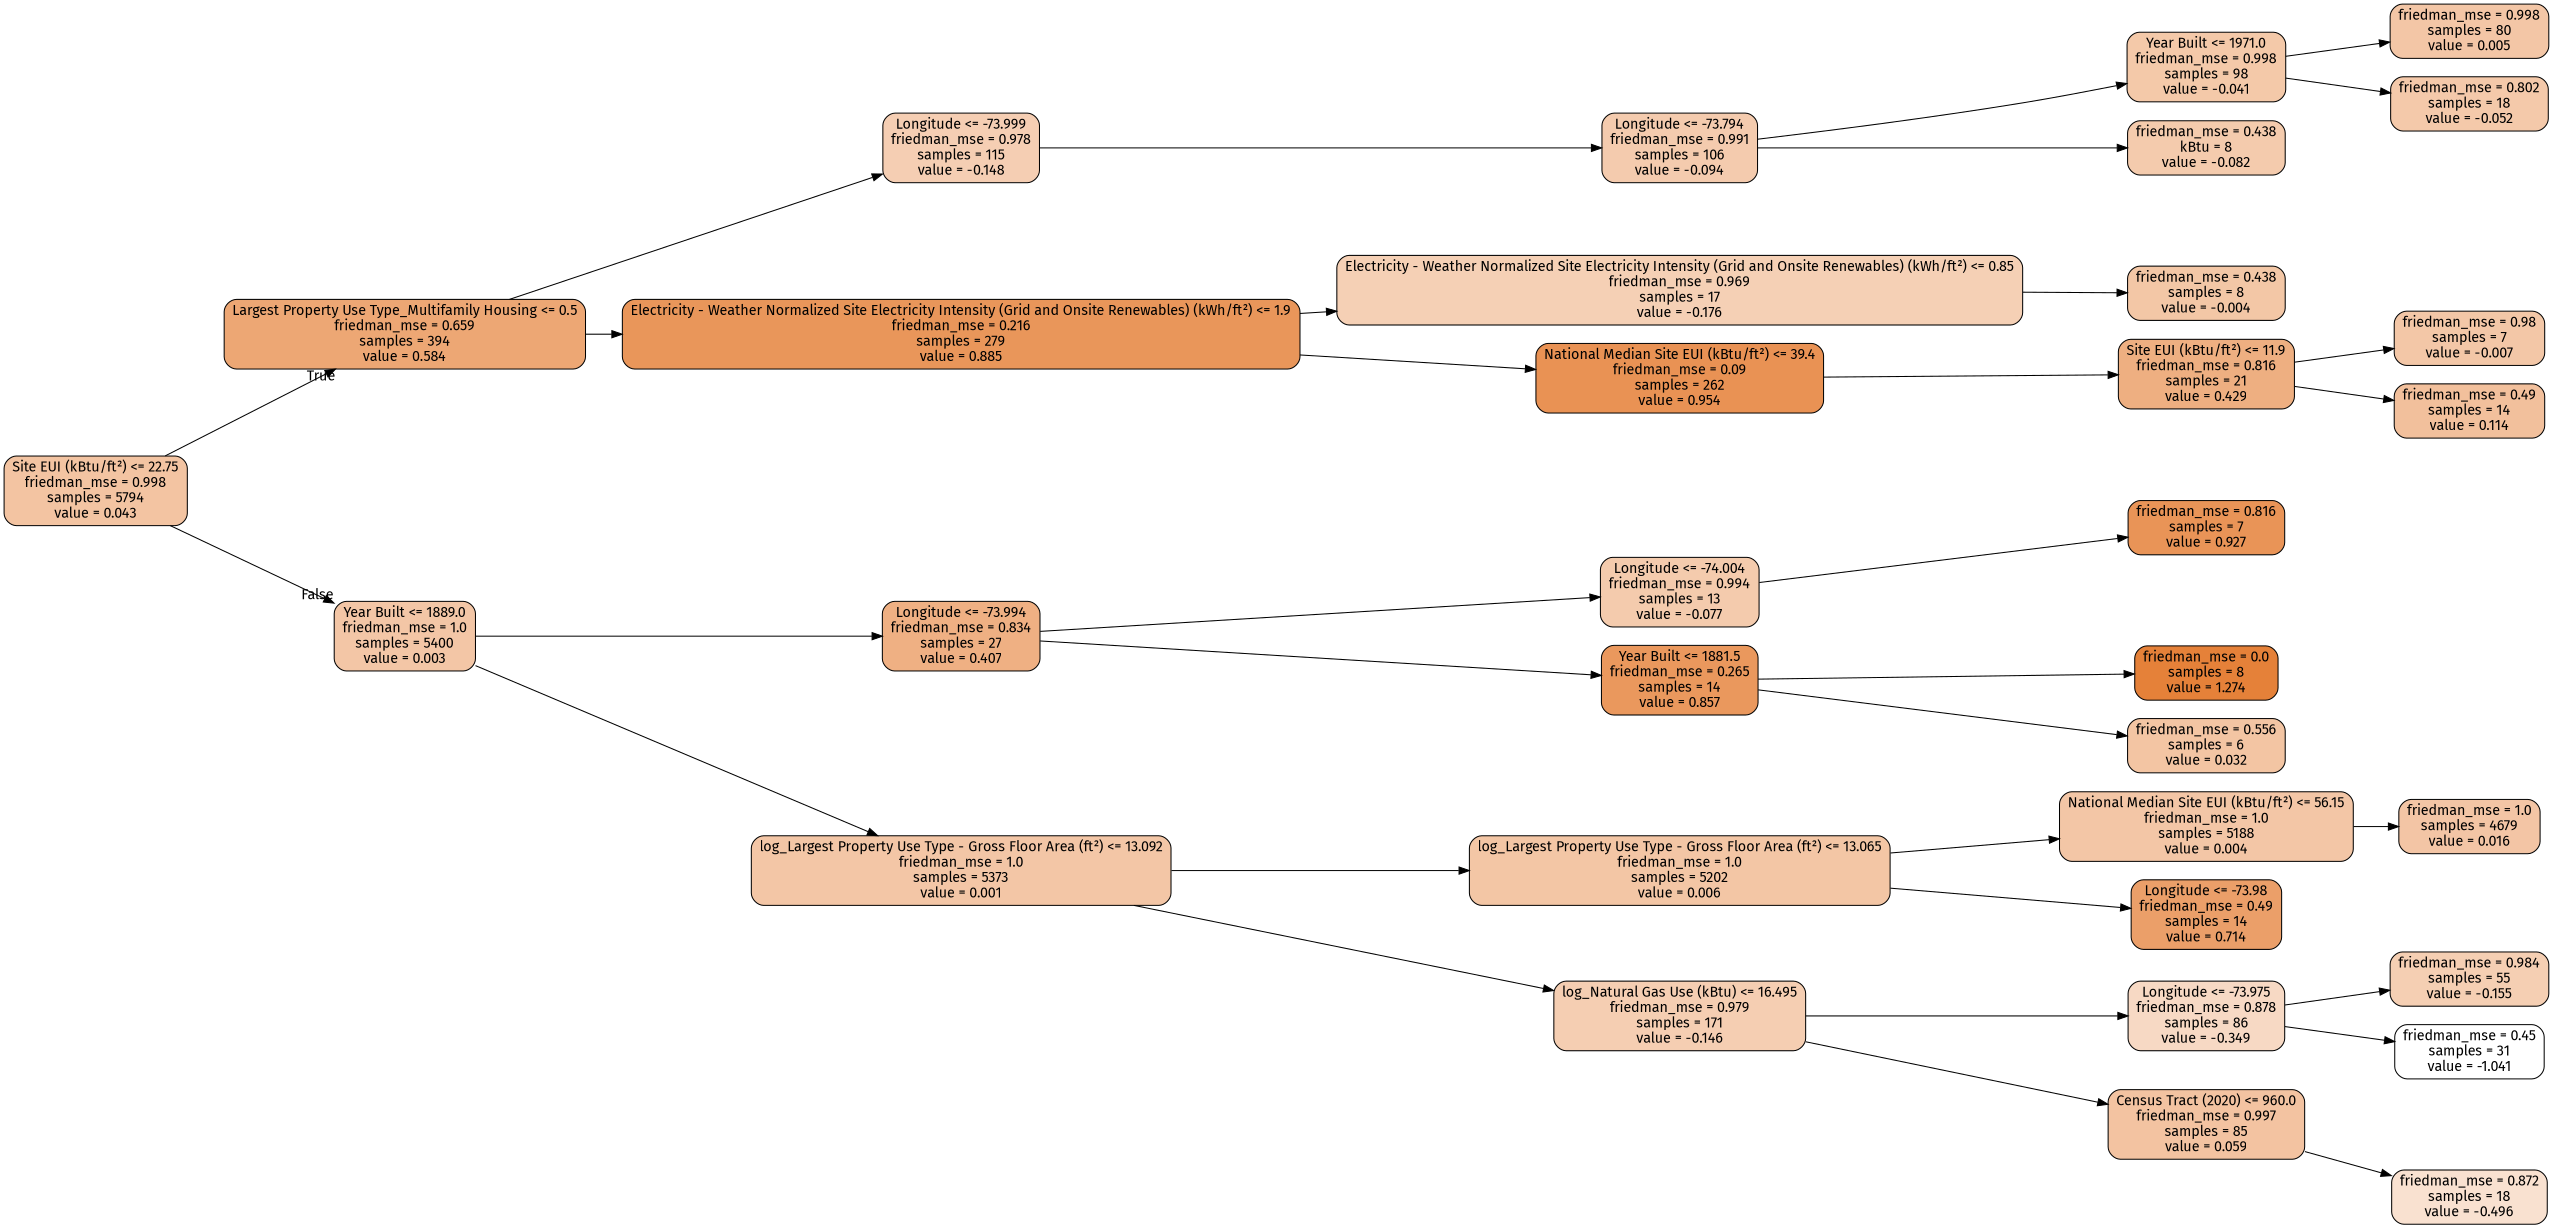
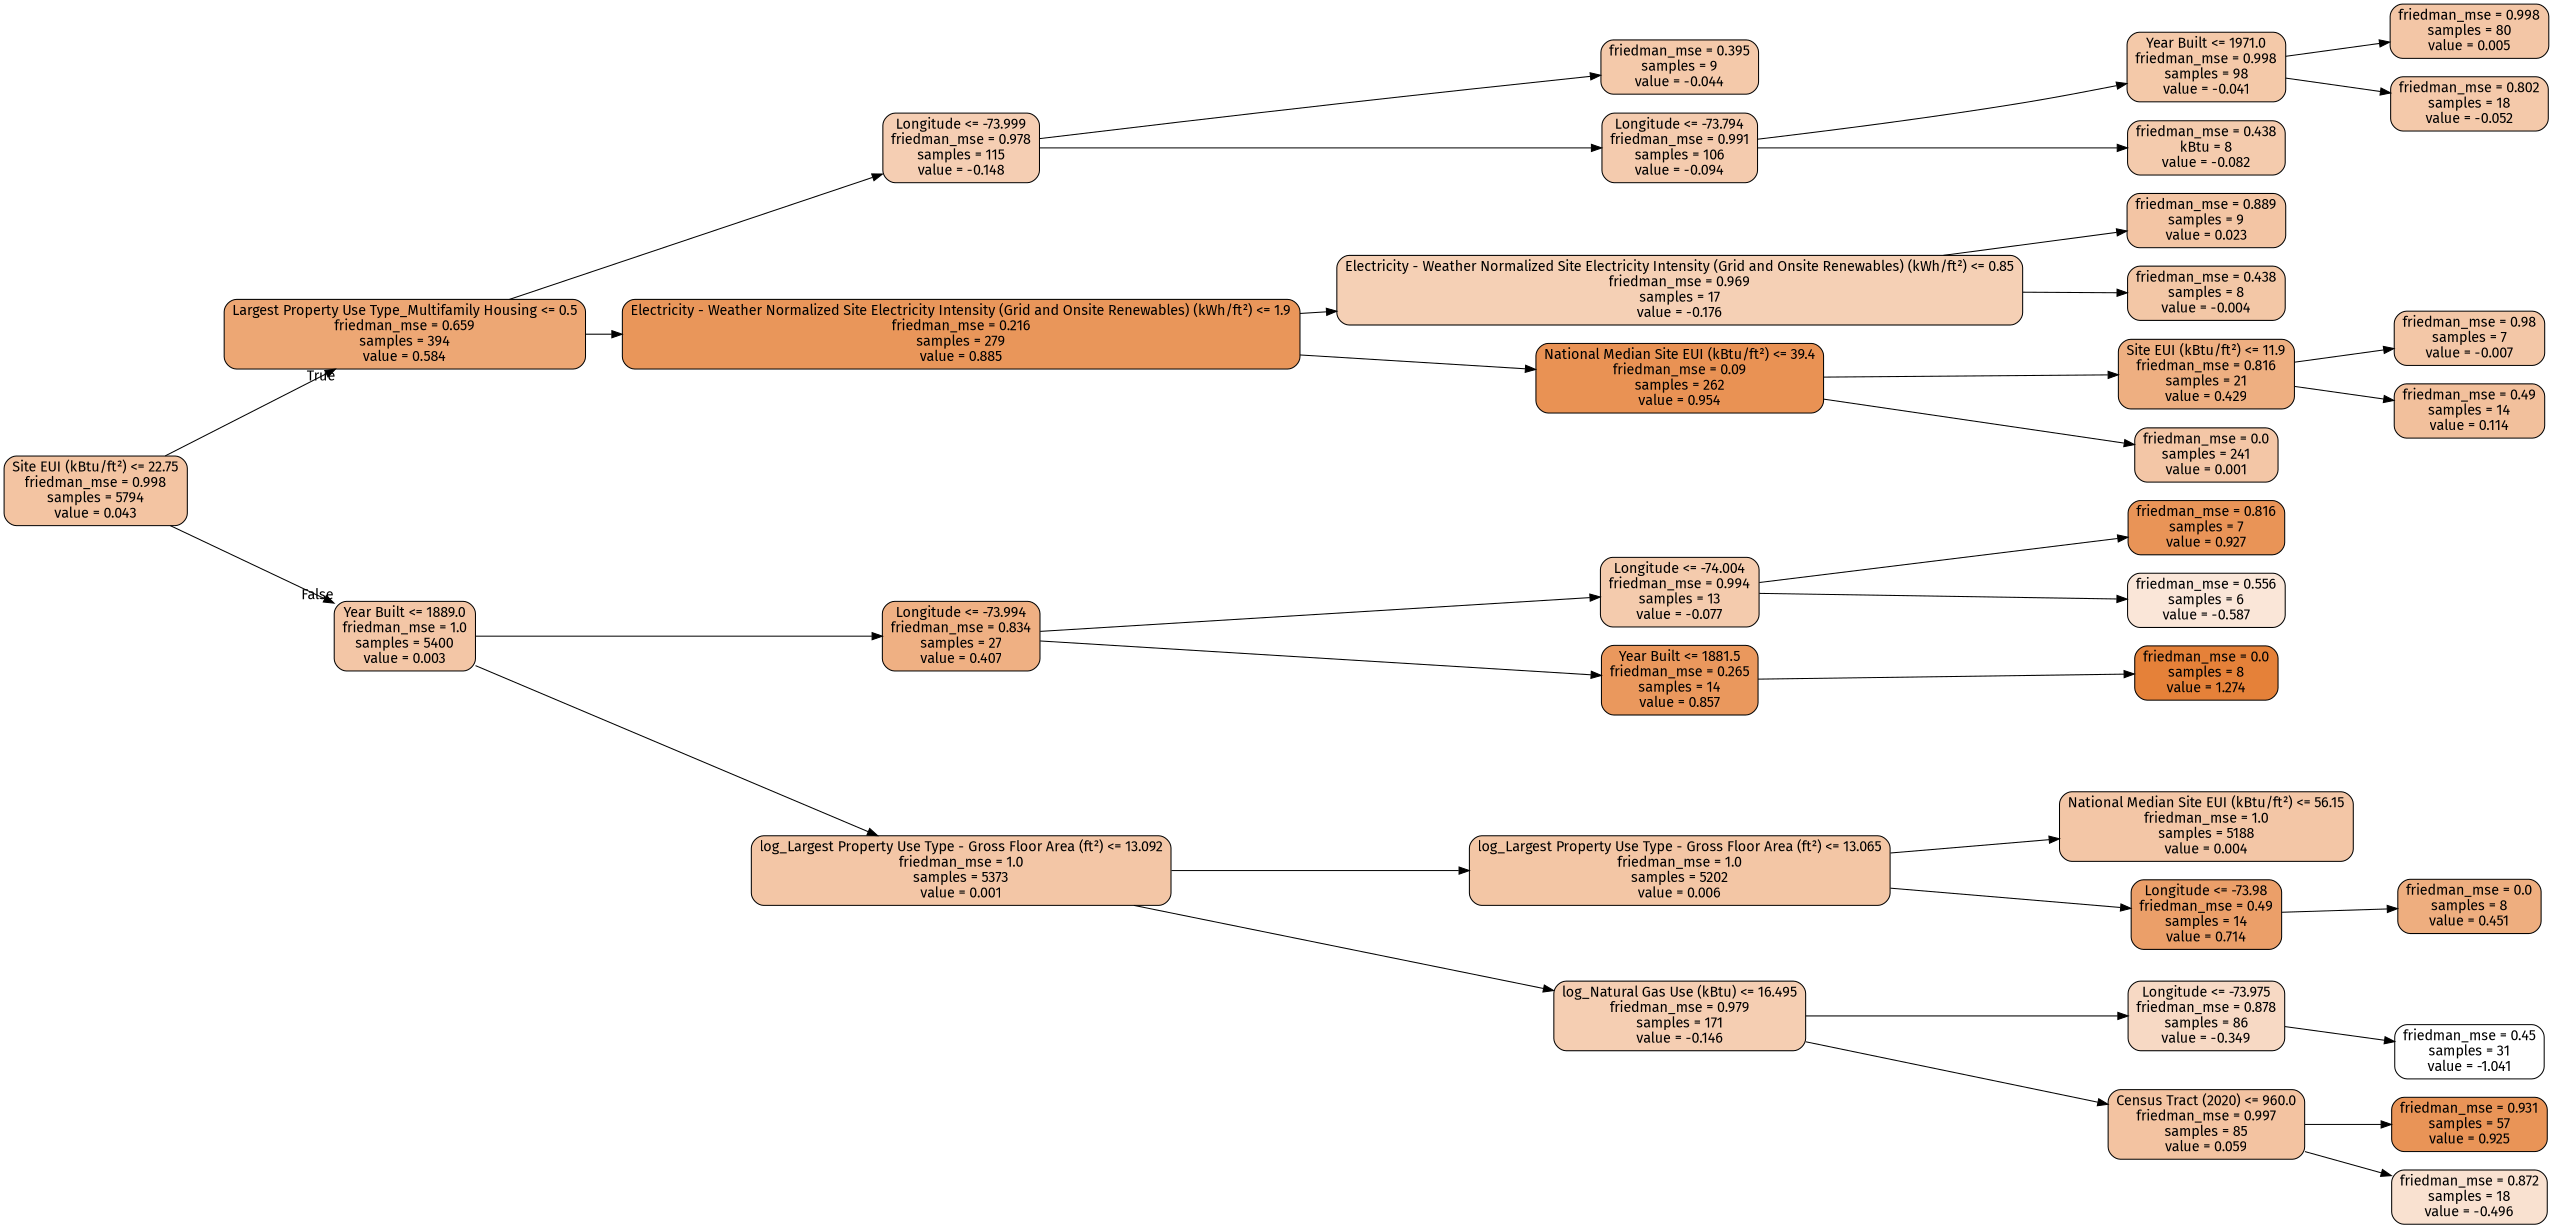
node "friedman_mse = 0.395 samples = 9 value = -0.044": added
node "friedman_mse = 0.889 samples = 9 value = 0.023": added
node "friedman_mse = 0.0 samples = 241 value = 0.001": added
node "friedman_mse = 0.556 samples = 6 value = -0.587": added
node "friedman_mse = 0.556 samples = 6 value = 0.032": removed
node "friedman_mse = 1.0 samples = 4679 value = 0.016": removed
node "friedman_mse = 0.0 samples = 8 value = 0.451": added
node "friedman_mse = 0.984 samples = 55 value = -0.155": removed
node "friedman_mse = 0.931 samples = 57 value = 0.925": added
